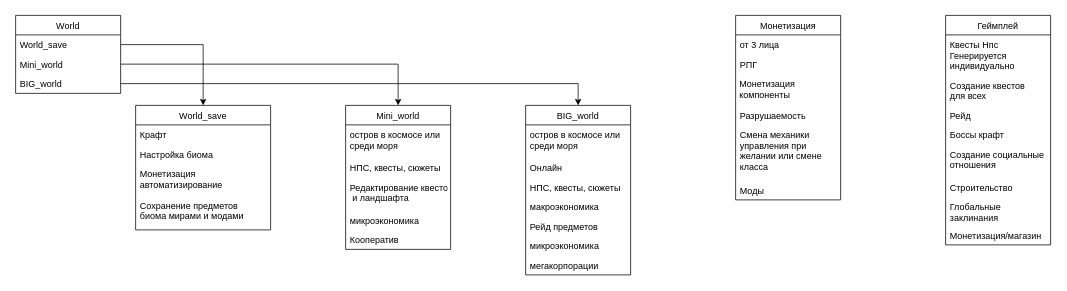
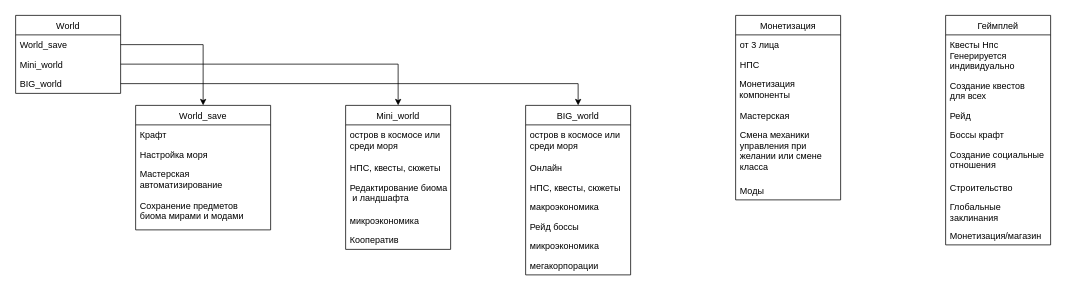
node "РПГ": label "РПГ" -> "НПС"
node "Разрушаемость": label "Разрушаемость" -> "Мастерская"
node "Настройка биома": label "Настройка биома" -> "Настройка моря"
node "Монетизация автоматизирование": label "Монетизация автоматизирование" -> "Мастерская автоматизирование"
node "Редактирование квестов и ландшафта": label "Редактирование квестов и ландшафта" -> "Редактирование биома и ландшафта"
node "Рейд предметов": label "Рейд предметов" -> "Рейд боссы"
